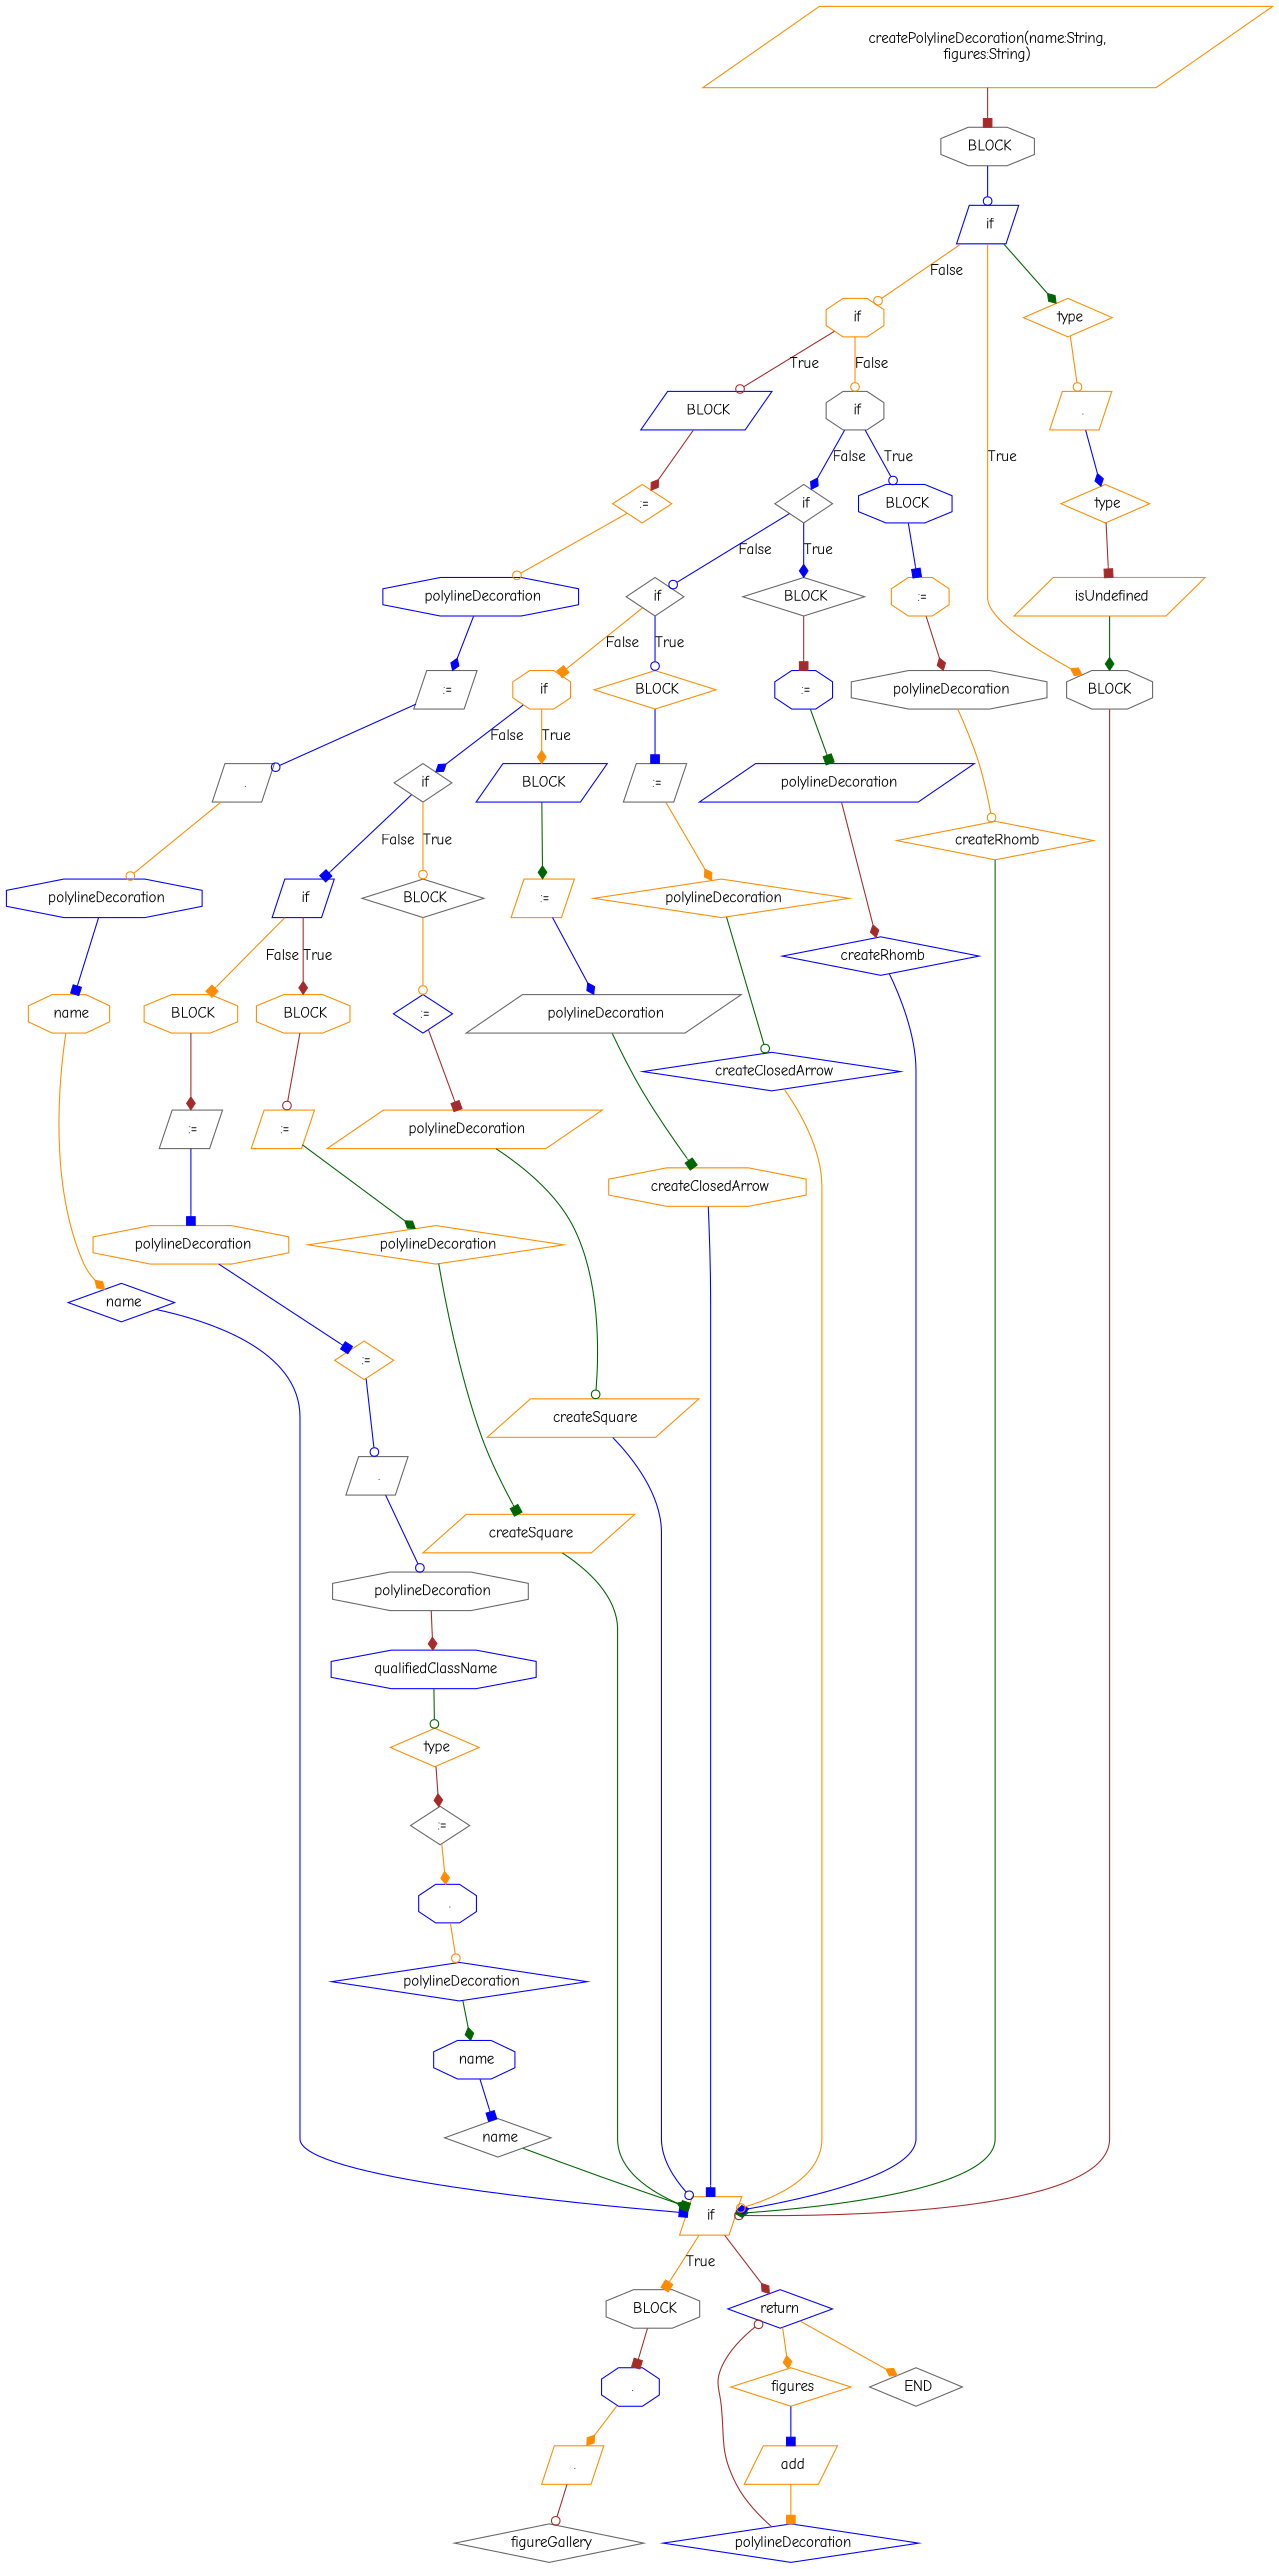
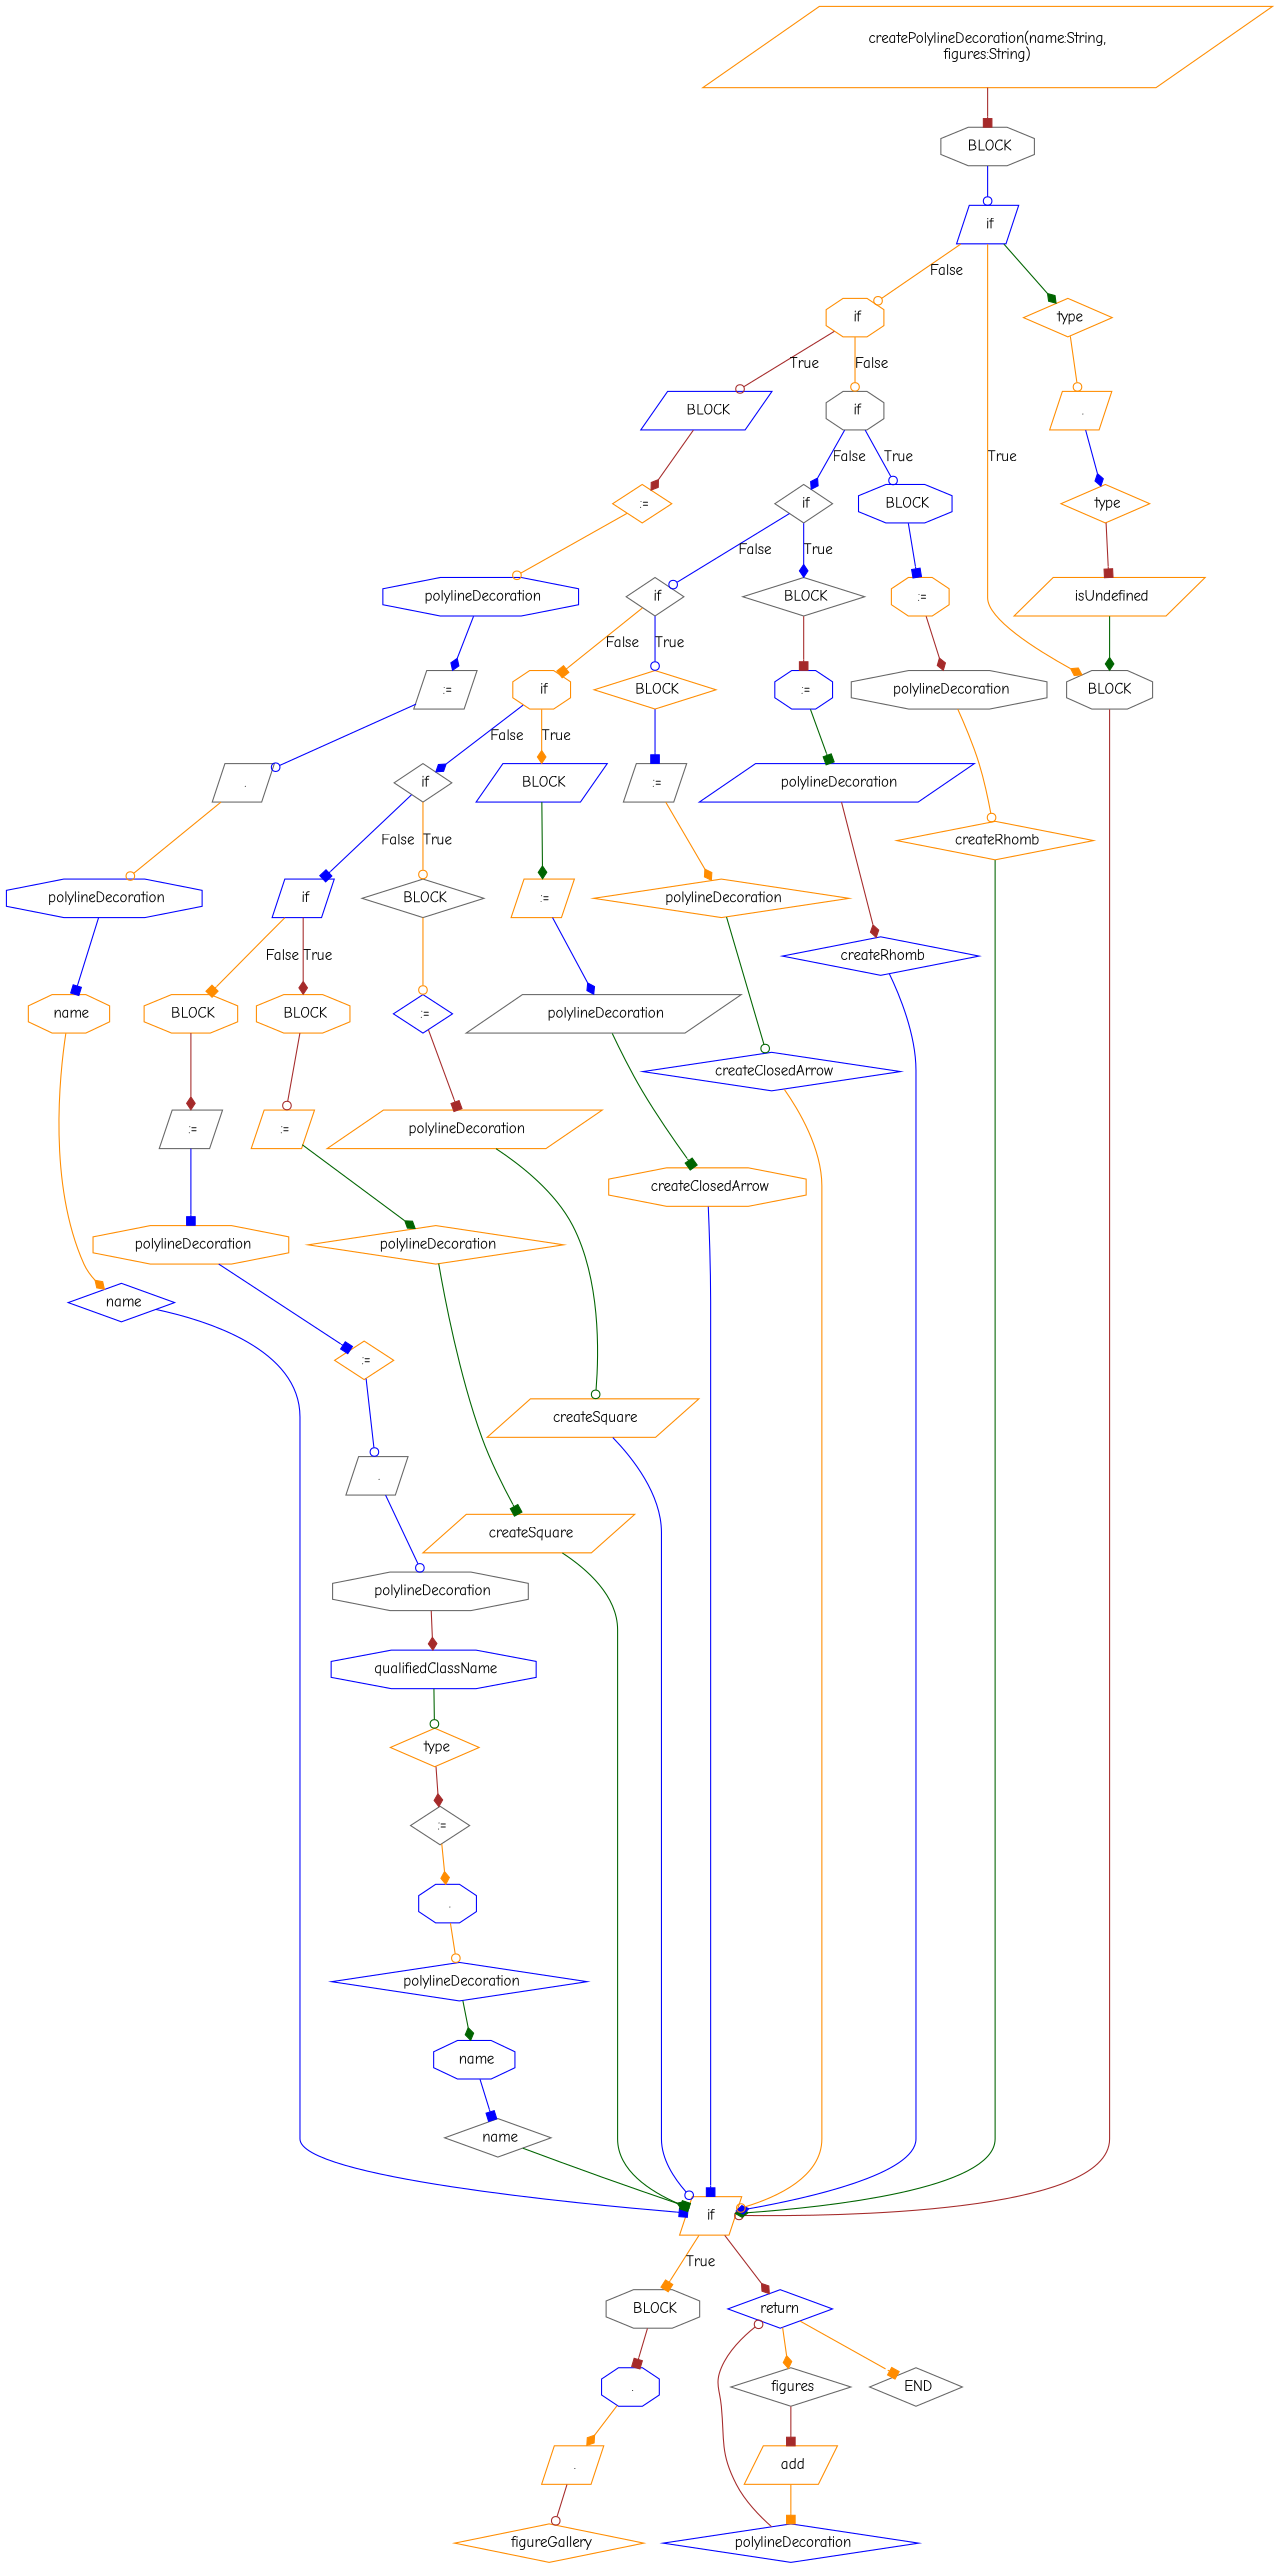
edge "return" -> "END": arrowhead diamond -> box
node "figures": color darkorange -> gray40
edge "figures" -> "add": color blue -> brown
node "figureGallery": color gray40 -> darkorange
